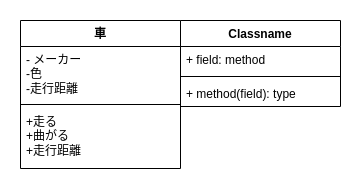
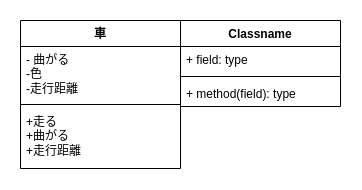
node "+ field: method": label "+ field: method" -> "+ field: type"
node "- メーカー -色 -走行距離": label "- メーカー -色 -走行距離" -> "- 曲がる -色 -走行距離"
